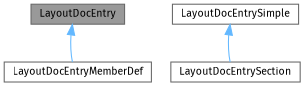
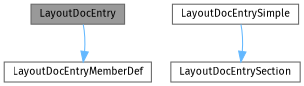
edge "LayoutDocEntryMemberDef" -> "LayoutDocEntry": reversed
edge "LayoutDocEntrySection" -> "LayoutDocEntrySimple": reversed
